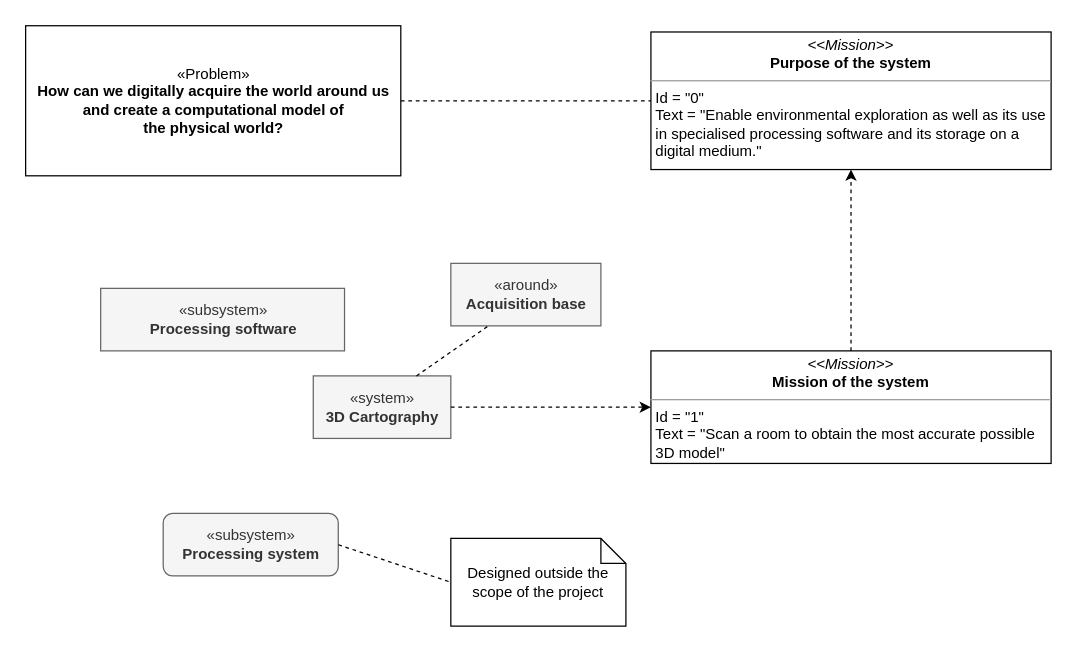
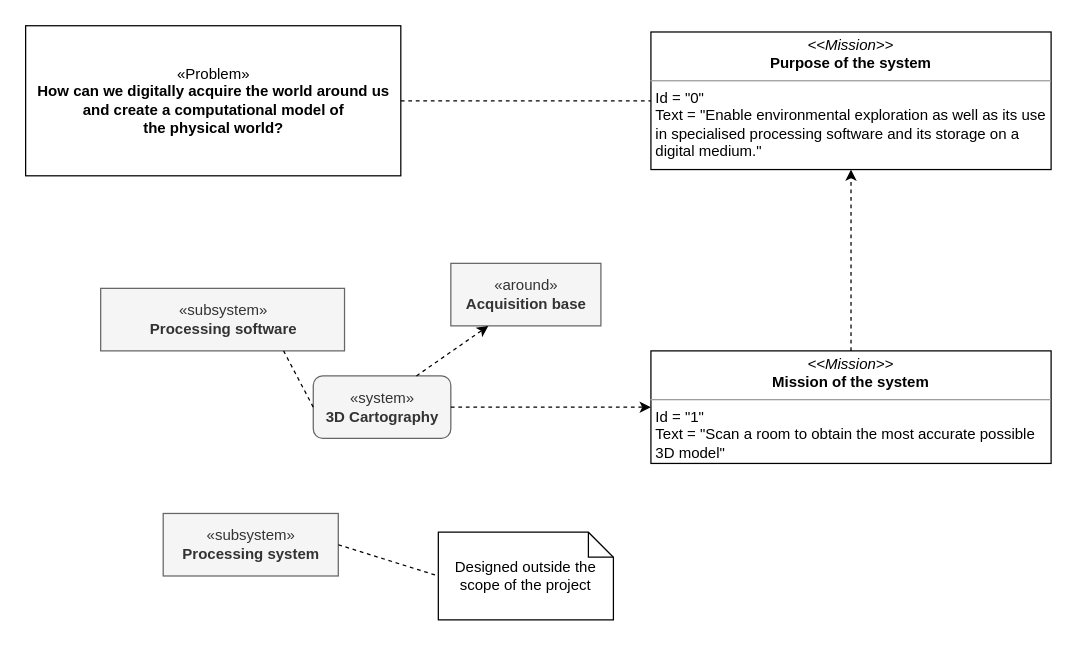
edge "«around» Acquisition base" -- "«system» 3D Cartography": arrowhead none -> classic
edge "«subsystem» Processing software" -- "«system» 3D Cartography": added
node "«system» 3D Cartography": shape rectangle -> rounded rectangle
node "«subsystem» Processing system": shape rounded rectangle -> rectangle
node "Designed outside the scope of the project": moved (538, 582) -> (526, 576)
